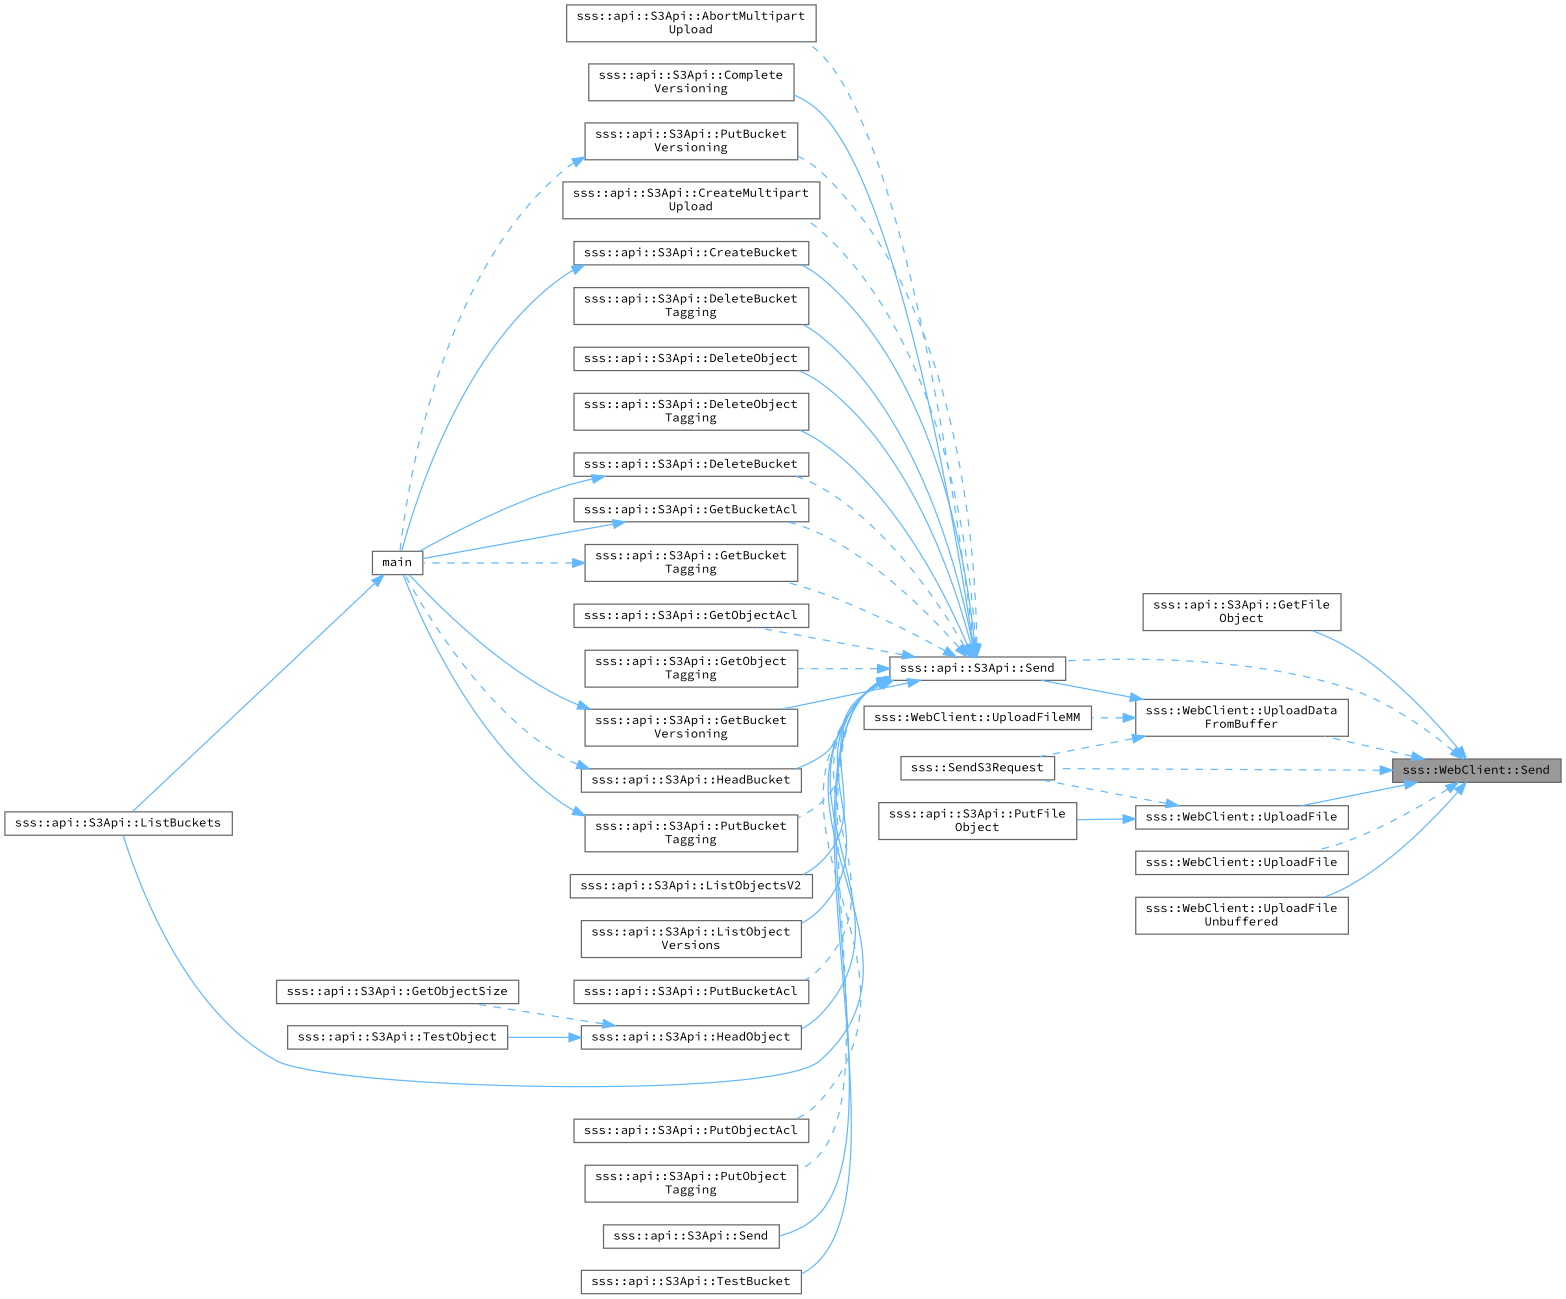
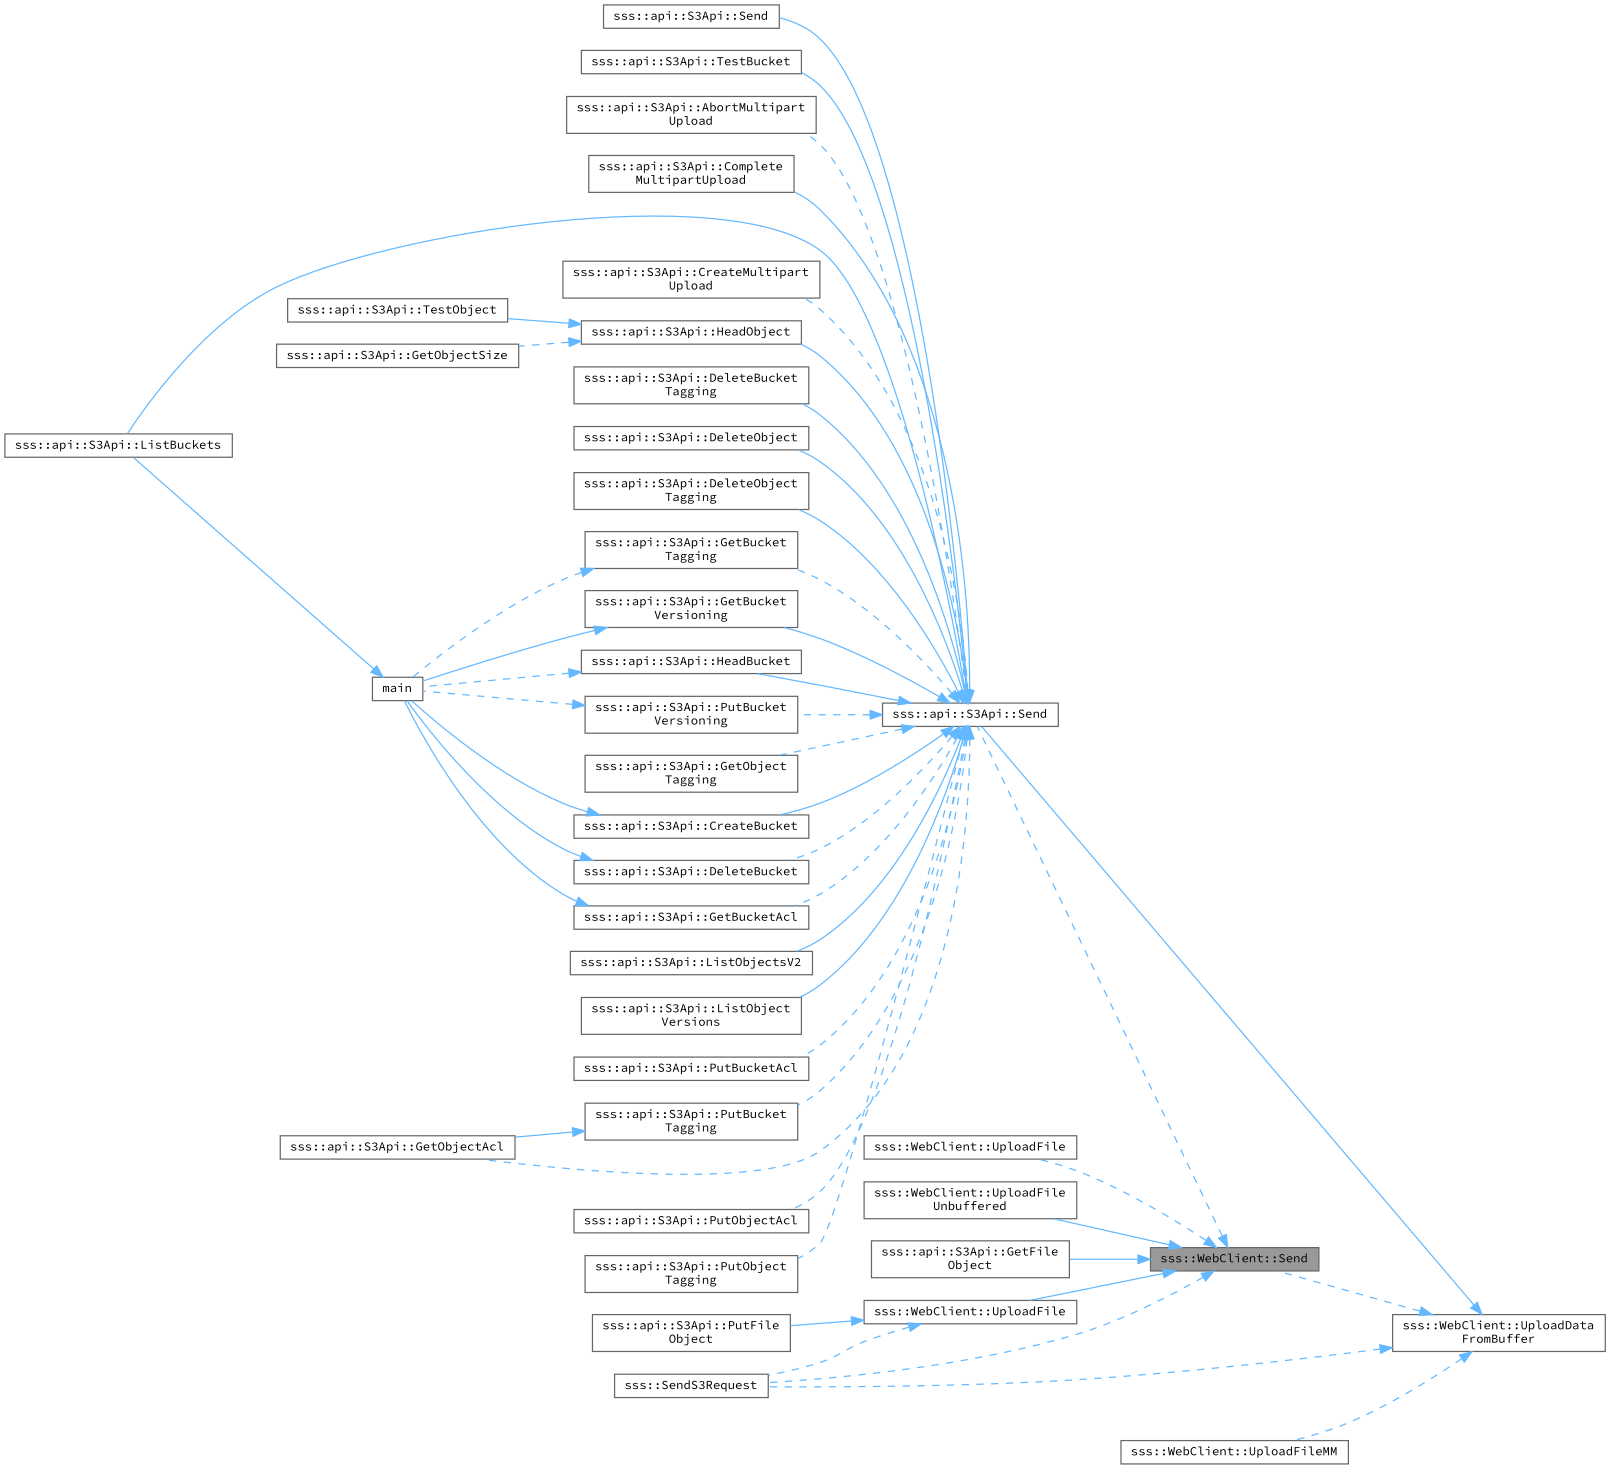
node "sss::api::S3Api::Complete Versioning": label "sss::api::S3Api::Complete Versioning" -> "sss::api::S3Api::Complete MultipartUpload"
edge "main" -> "sss::api::S3Api::PutBucket Tagging": now "sss::api::S3Api::GetObjectAcl" -> "sss::api::S3Api::PutBucket Tagging"
edge "sss::WebClient::UploadData FromBuffer" -> "sss::WebClient::Send": reversed
